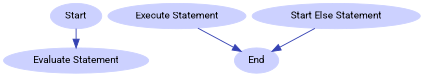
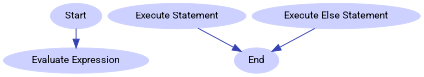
node "Start Else Statement": label "Start Else Statement" -> "Execute Else Statement"
node "Evaluate Statement": label "Evaluate Statement" -> "Evaluate Expression"
